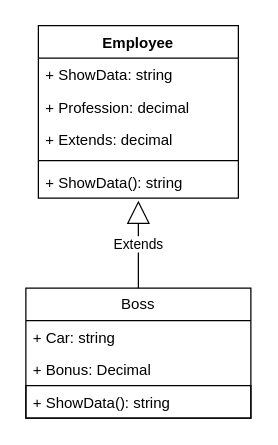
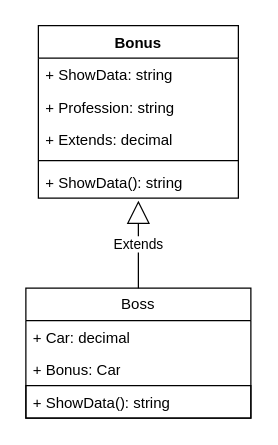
node "Employee": label "Employee" -> "Bonus"
node "+ Profession: decimal": label "+ Profession: decimal" -> "+ Profession: string"
node "+ Car: string": label "+ Car: string" -> "+ Car: decimal"
node "+ Bonus: Decimal": label "+ Bonus: Decimal" -> "+ Bonus: Car"
